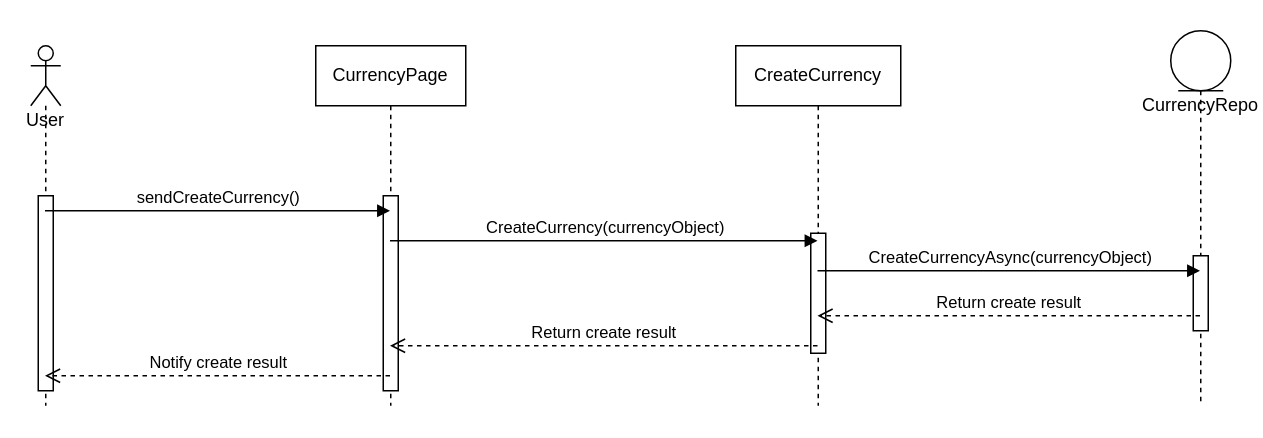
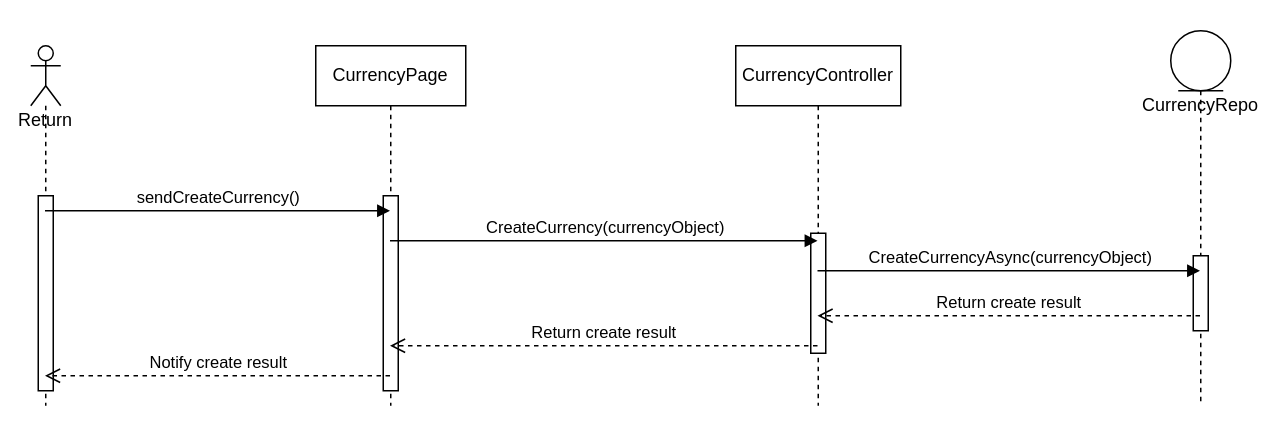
node "CreateCurrency": label "CreateCurrency" -> "CurrencyController"
node "User": label "User" -> "Return"
